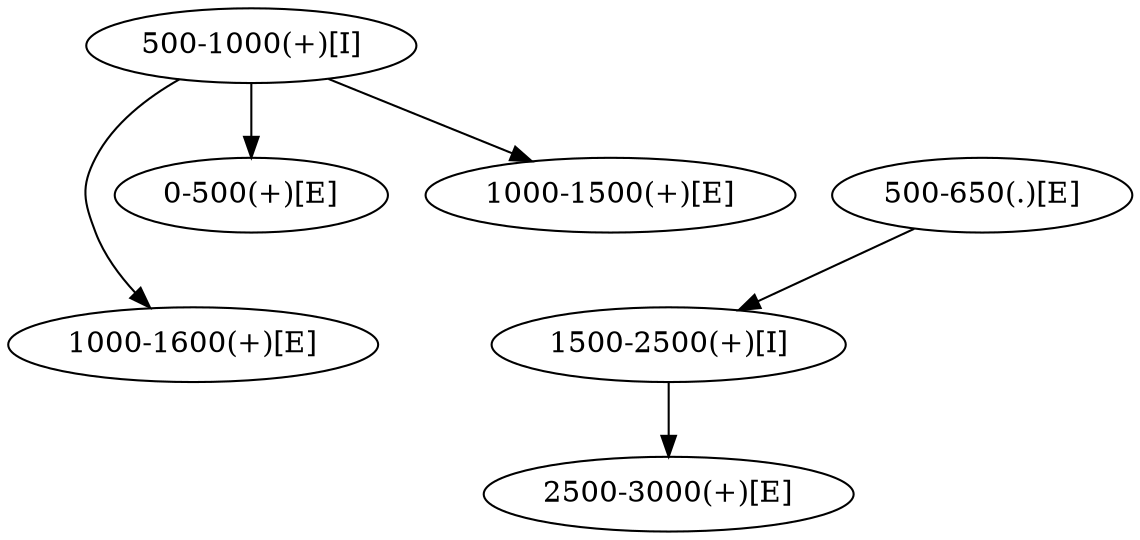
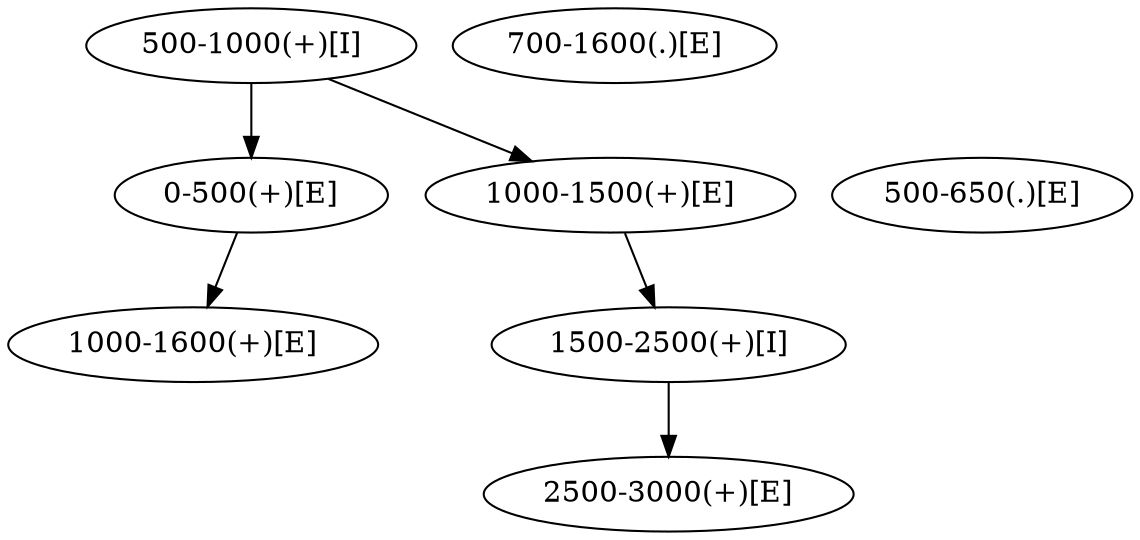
node "700-1600(.)[E]": added
edge "500-1000(+)[I]" -> "1000-1600(+)[E]": now "0-500(+)[E]" -> "1000-1600(+)[E]"
edge "500-650(.)[E]" -> "1500-2500(+)[I]": now "1000-1500(+)[E]" -> "1500-2500(+)[I]"
